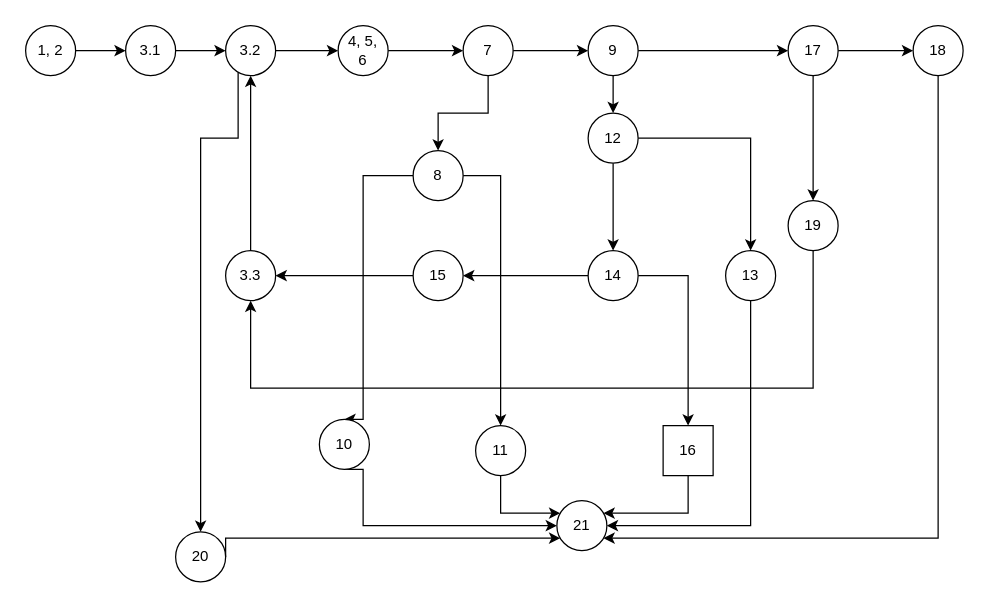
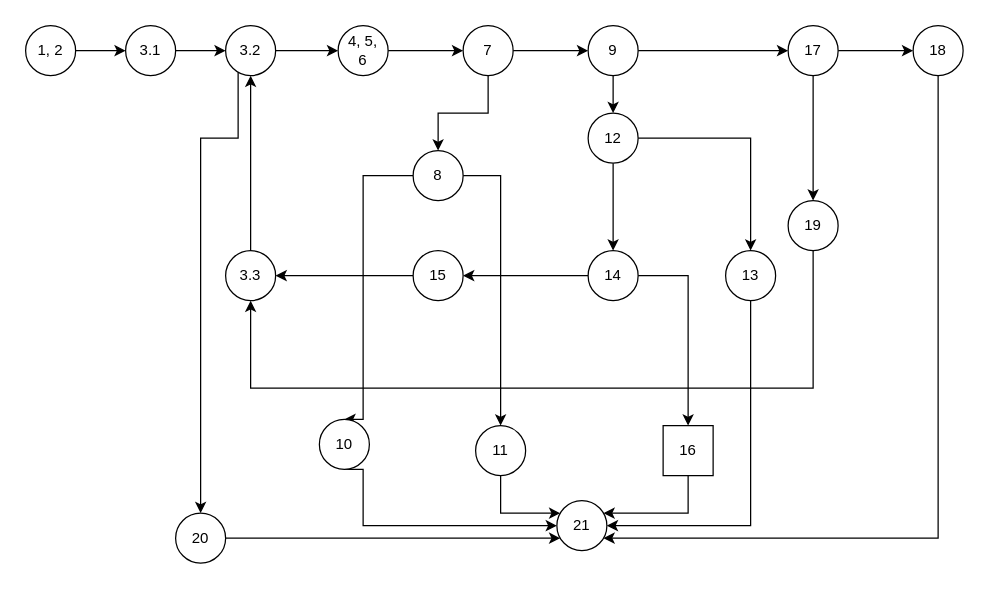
node "20": moved (201, 557) -> (201, 538)
